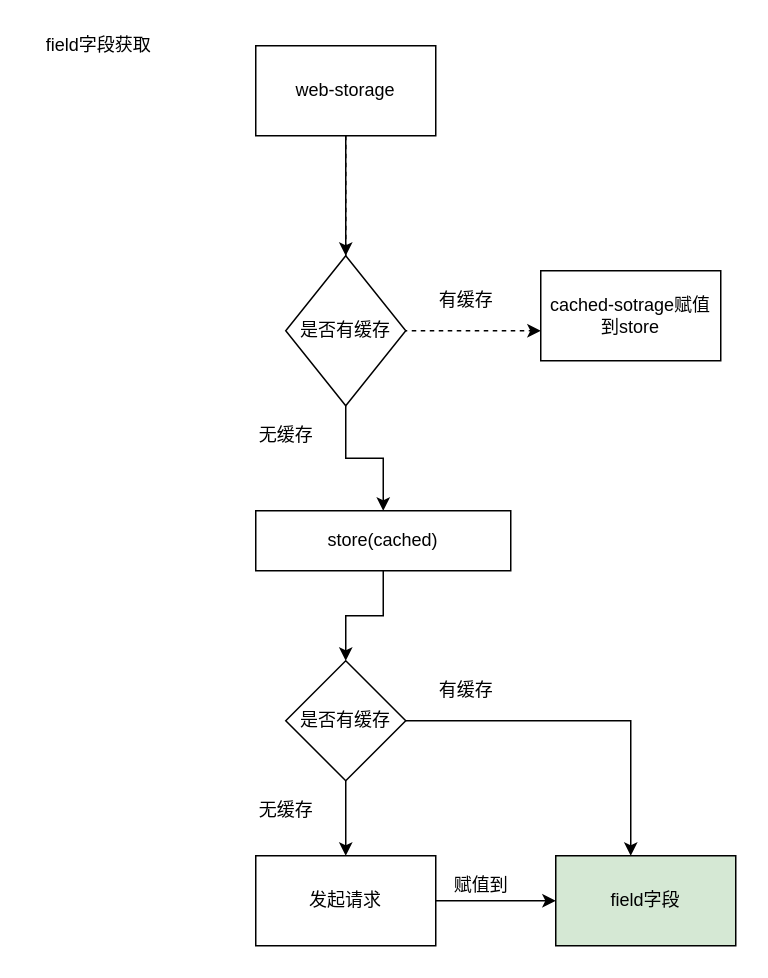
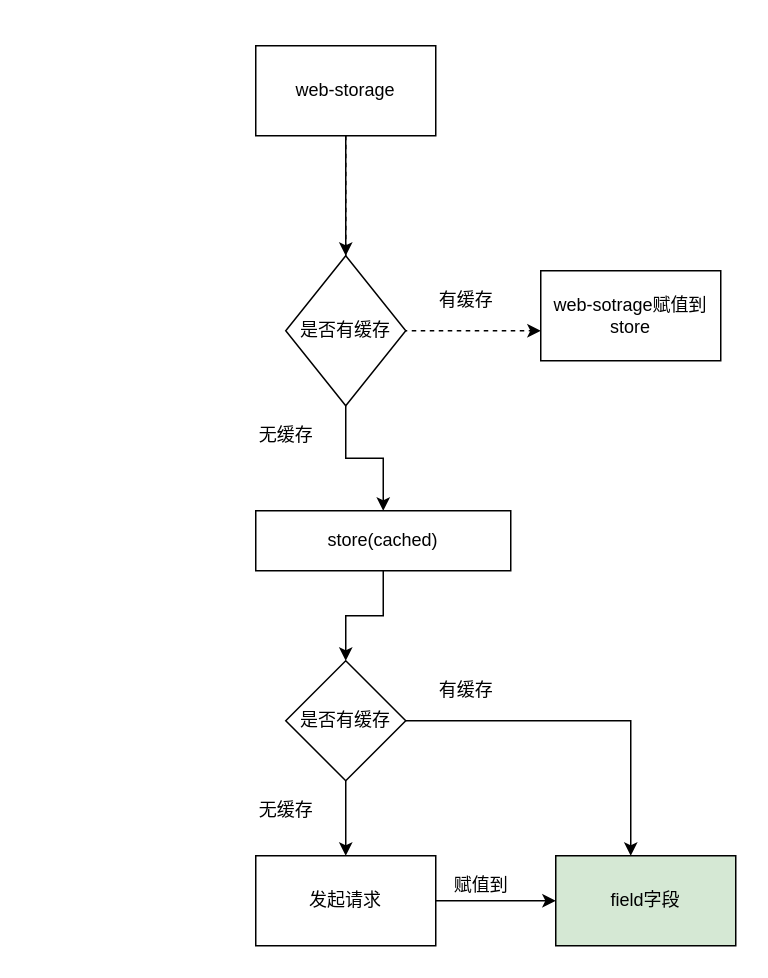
node "field字段获取": removed
node "cached-sotrage赋值到store": label "cached-sotrage赋值到store" -> "web-sotrage赋值到store"
